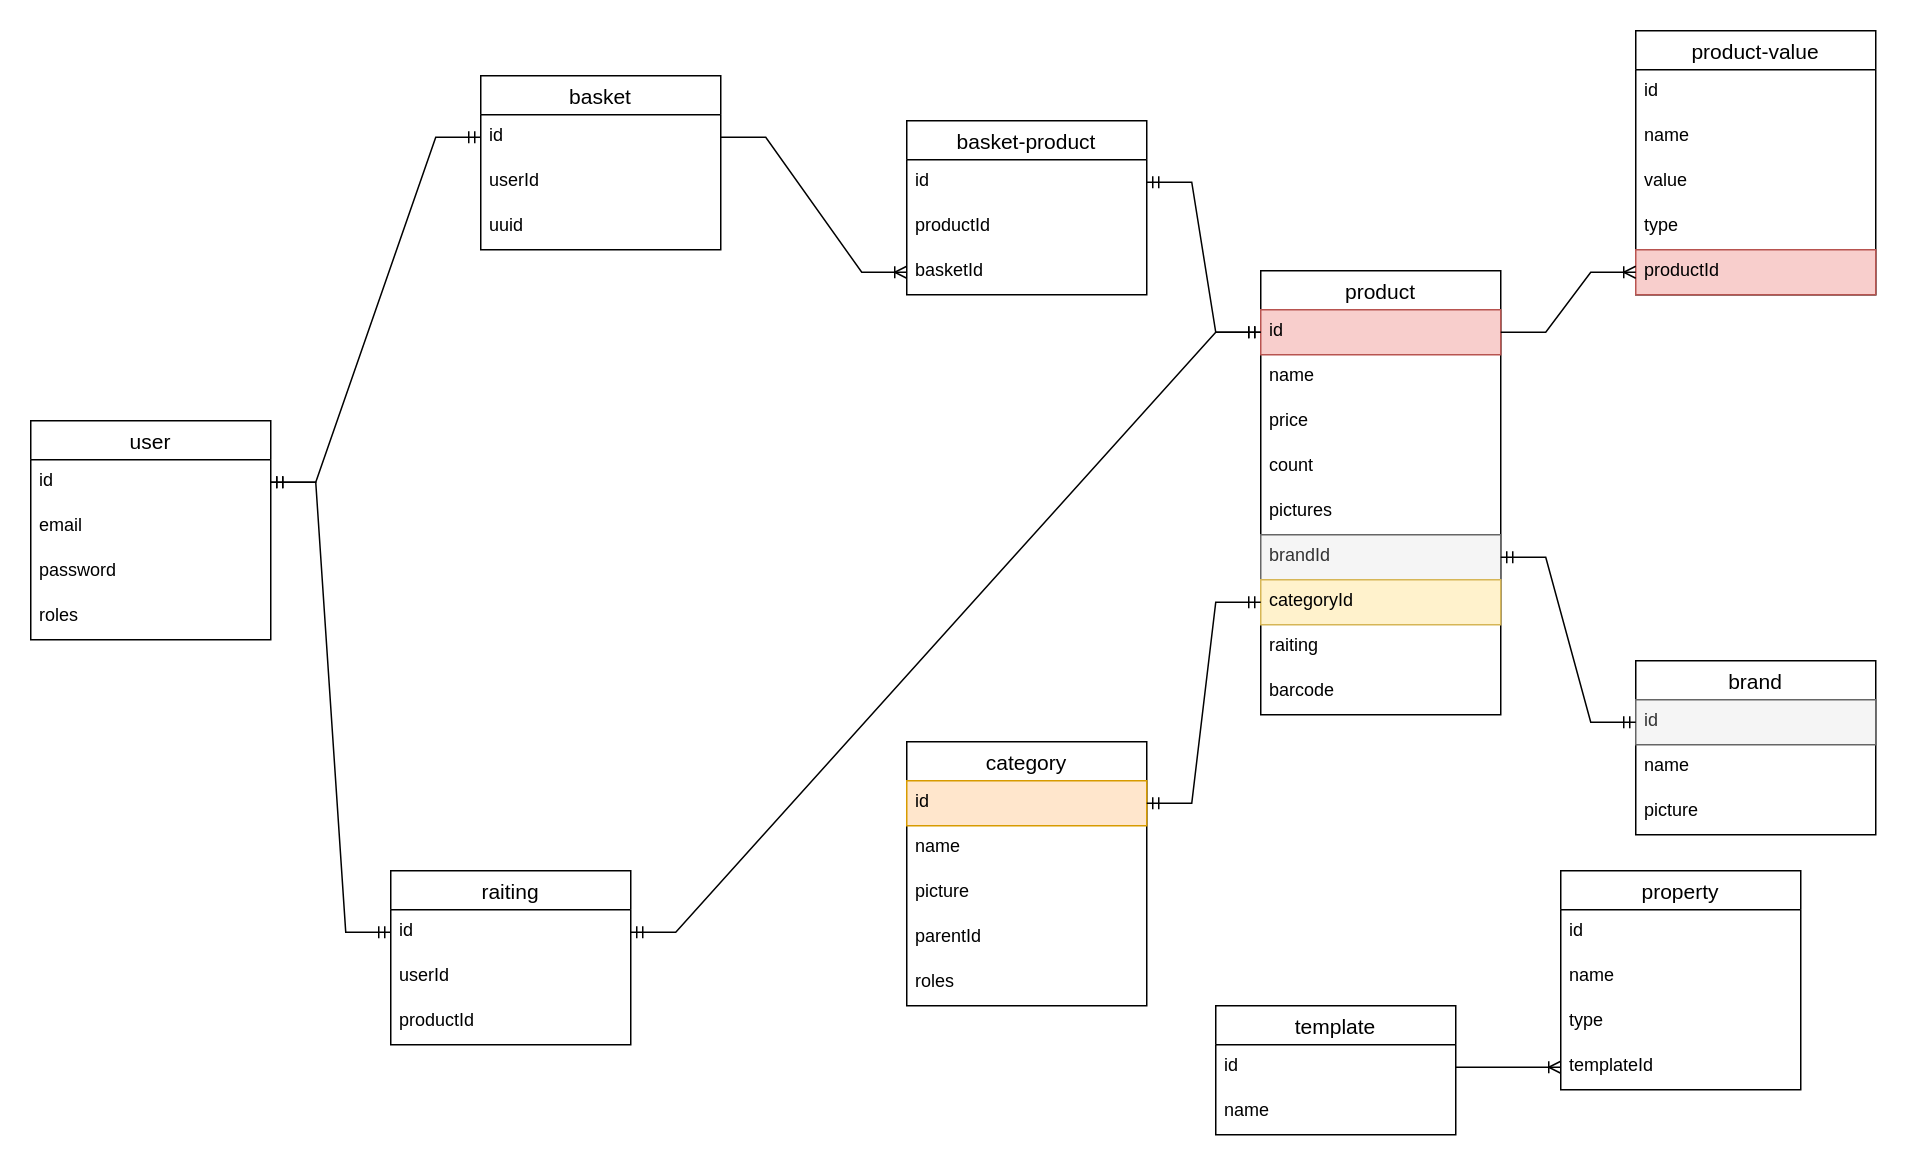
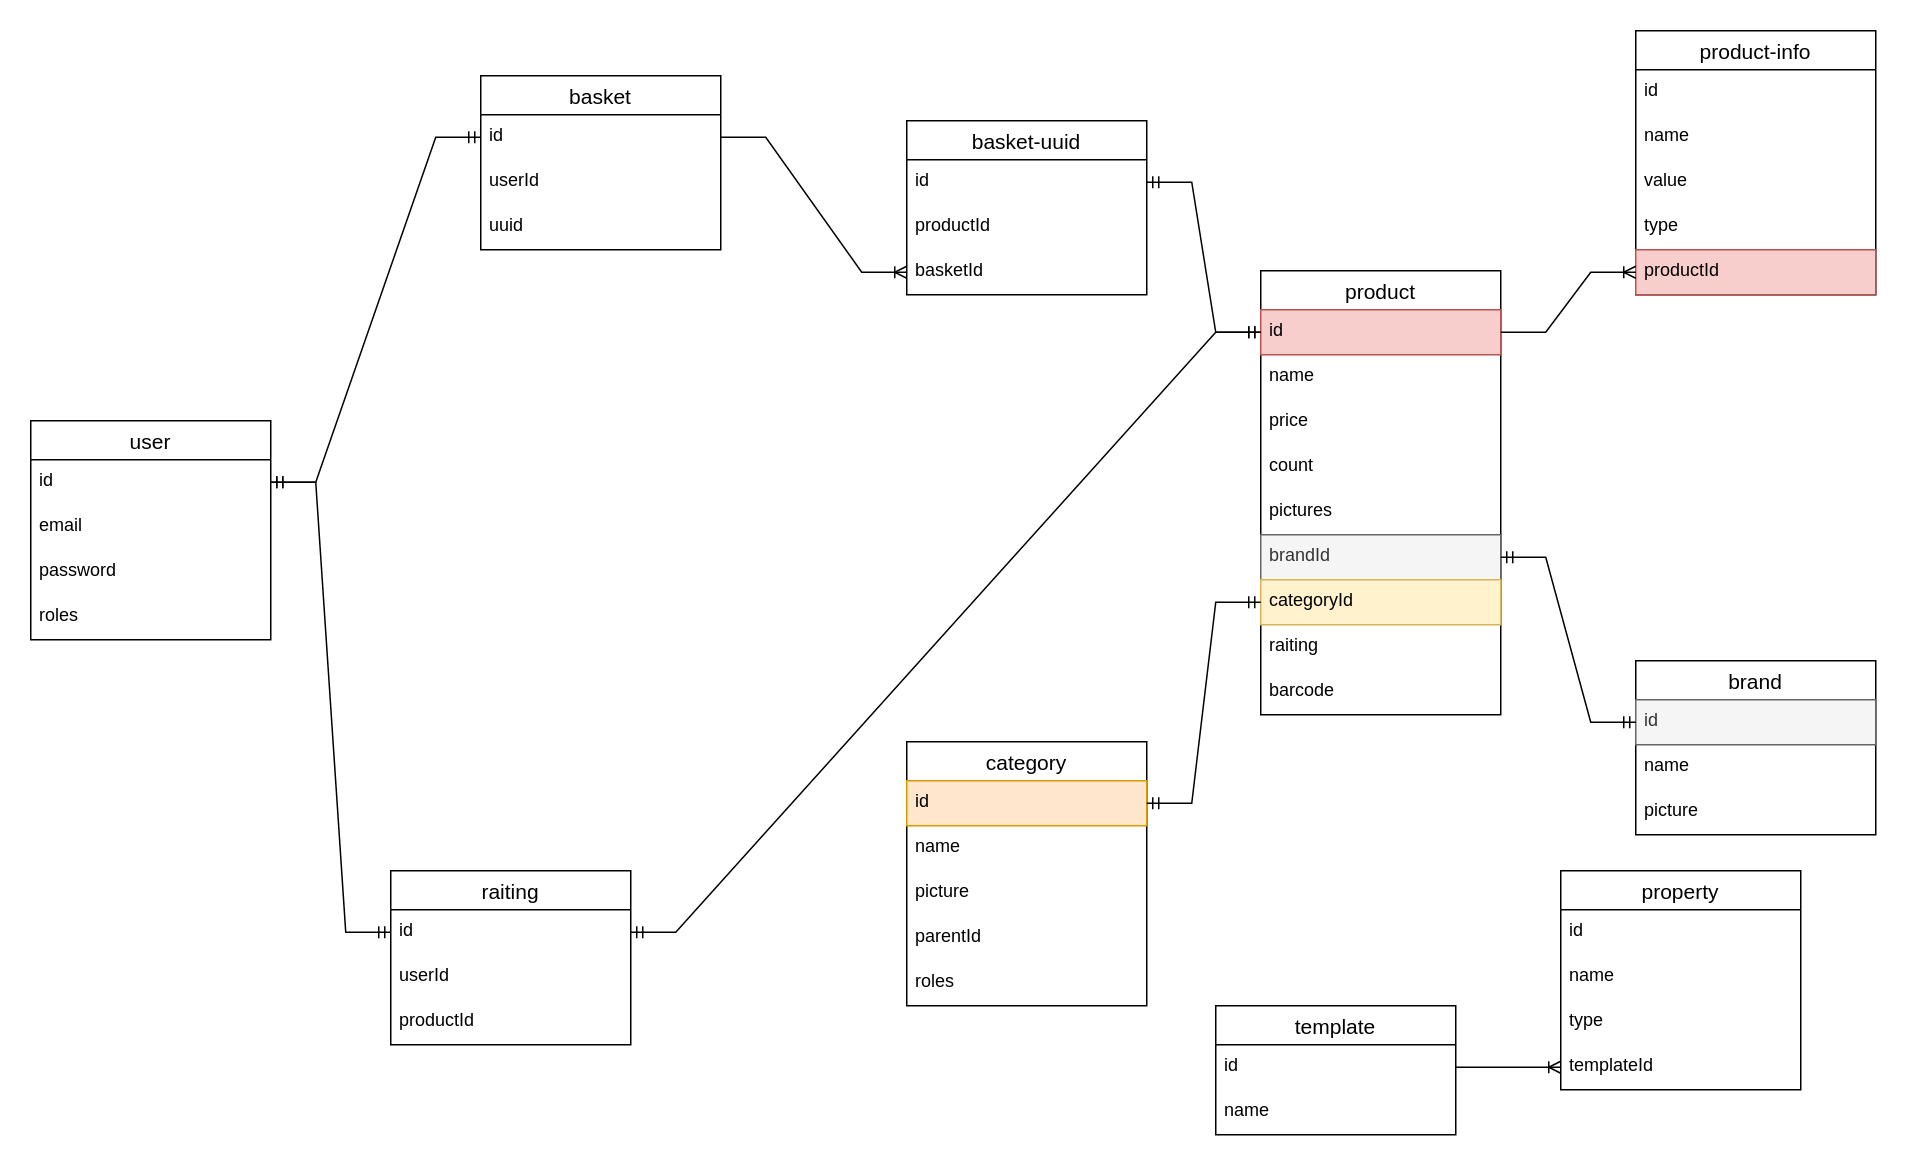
node "product-value": label "product-value" -> "product-info"
node "basket-product": label "basket-product" -> "basket-uuid"
